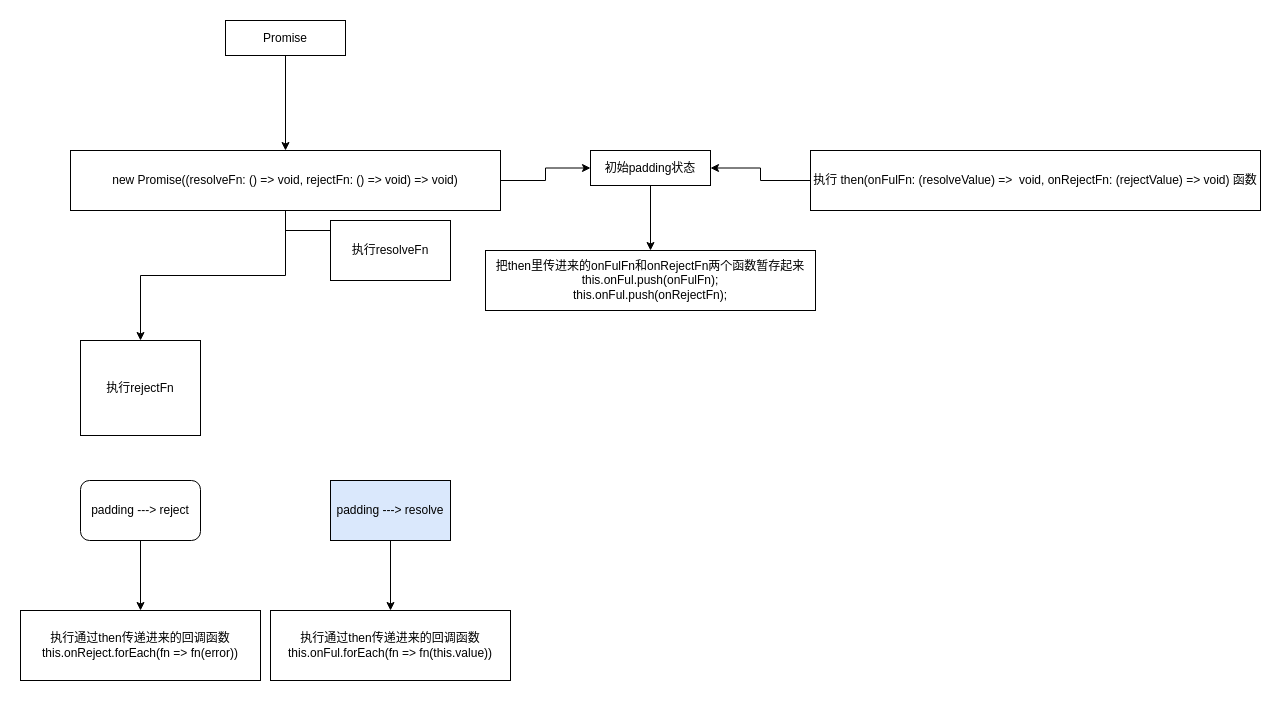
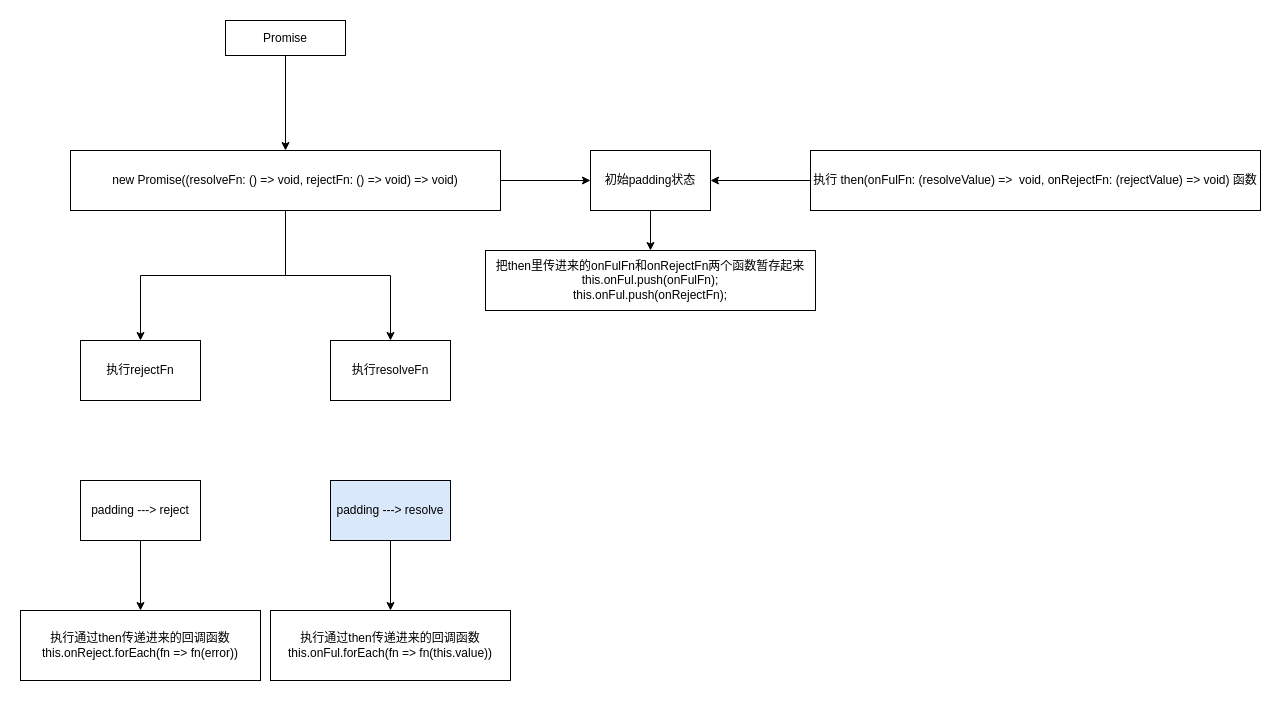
node "初始padding状态": size 120x35 -> 120x60
node "执行resolveFn": moved (391, 251) -> (391, 371)
node "执行rejectFn": size 120x95 -> 120x60
node "padding ---> reject": shape rounded rectangle -> rectangle
